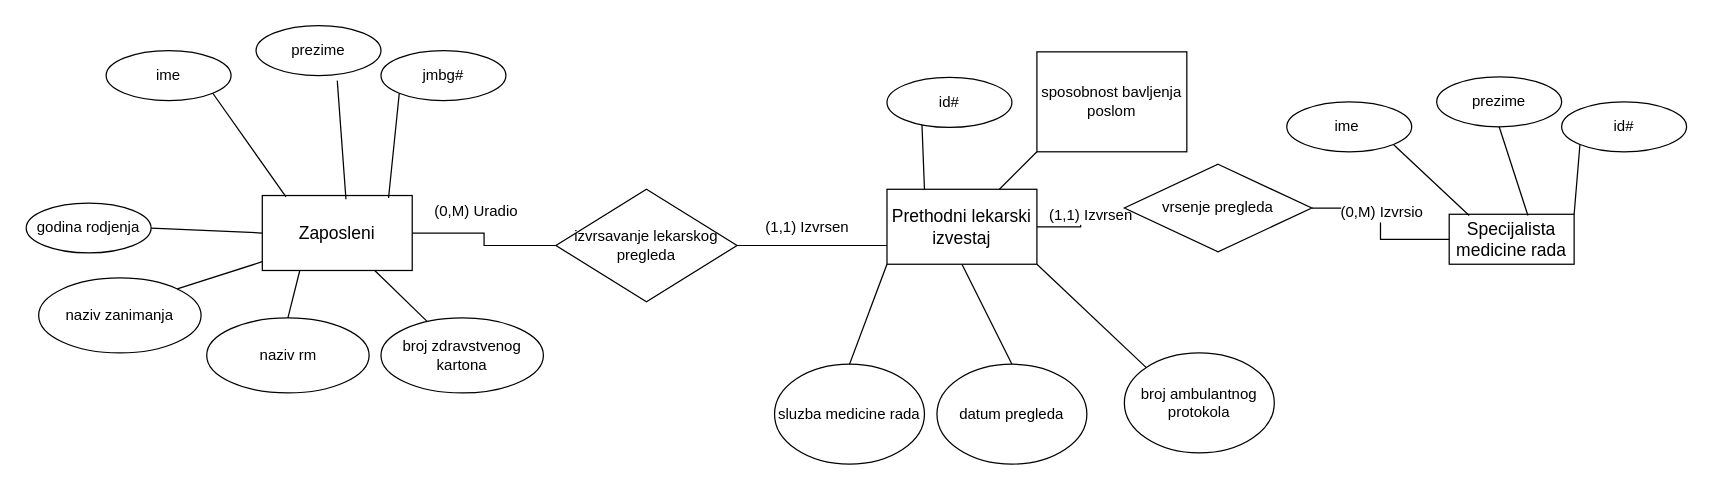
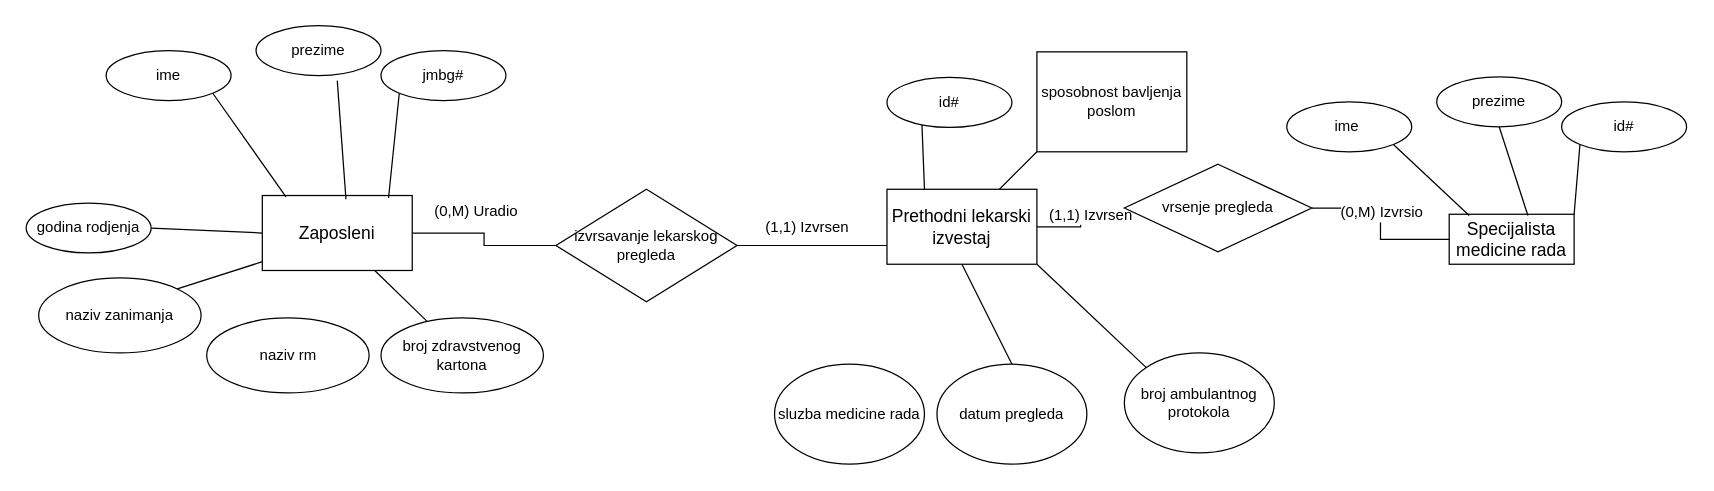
edge "Zaposleni" -- "naziv rm": removed
edge "Prethodni lekarski izvestaj" -- "sluzba medicine rada": removed
